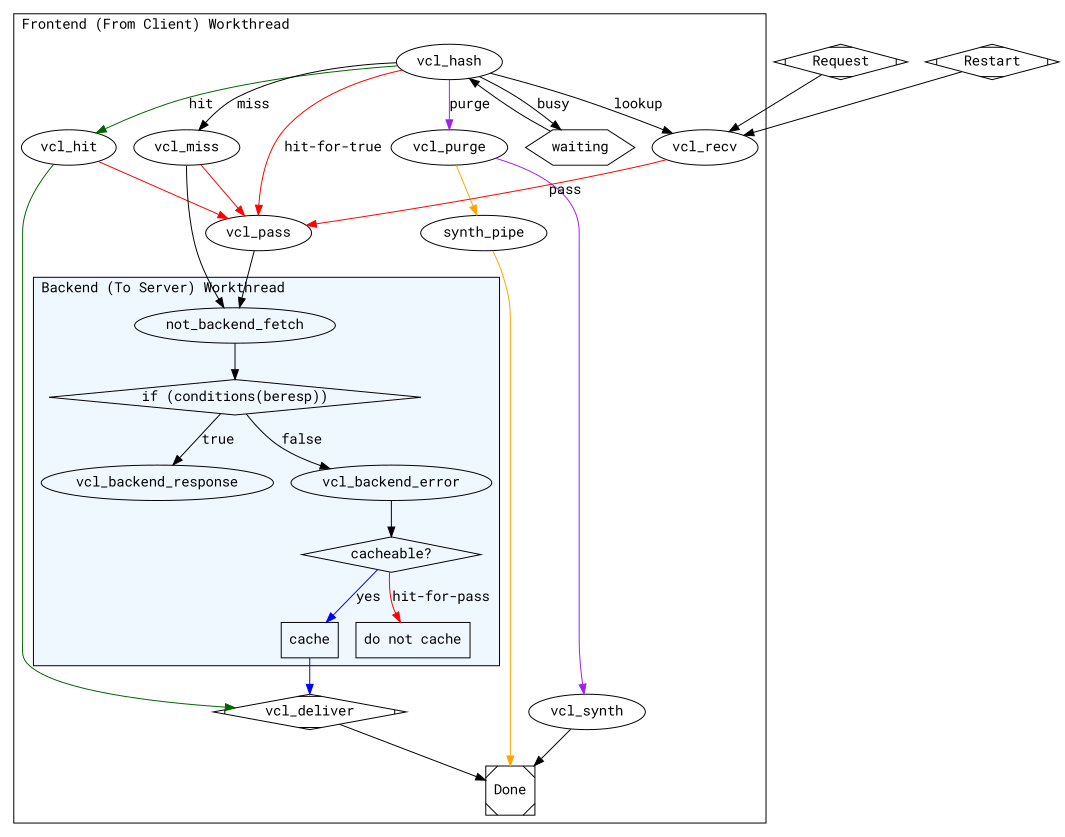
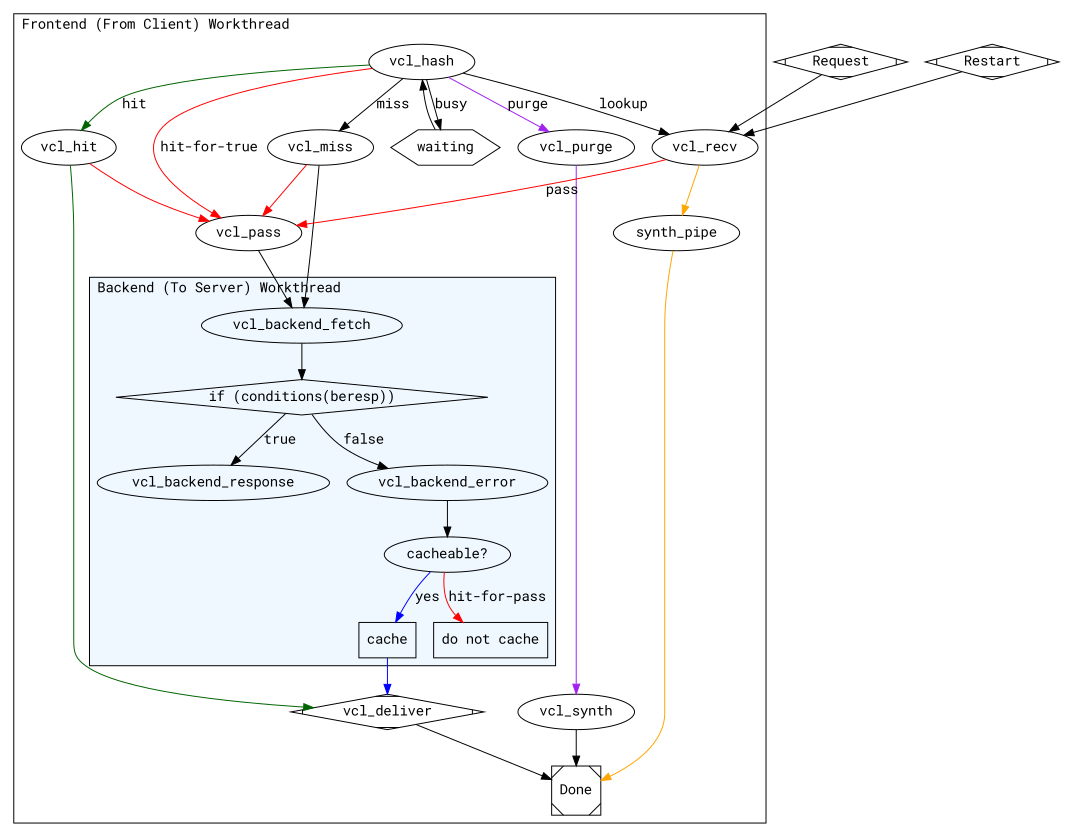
edge "vcl_purge" -> "synth_pipe": now "vcl_recv" -> "synth_pipe"
node "not_backend_fetch": label "not_backend_fetch" -> "vcl_backend_fetch"
node "cacheable?": shape diamond -> ellipse
